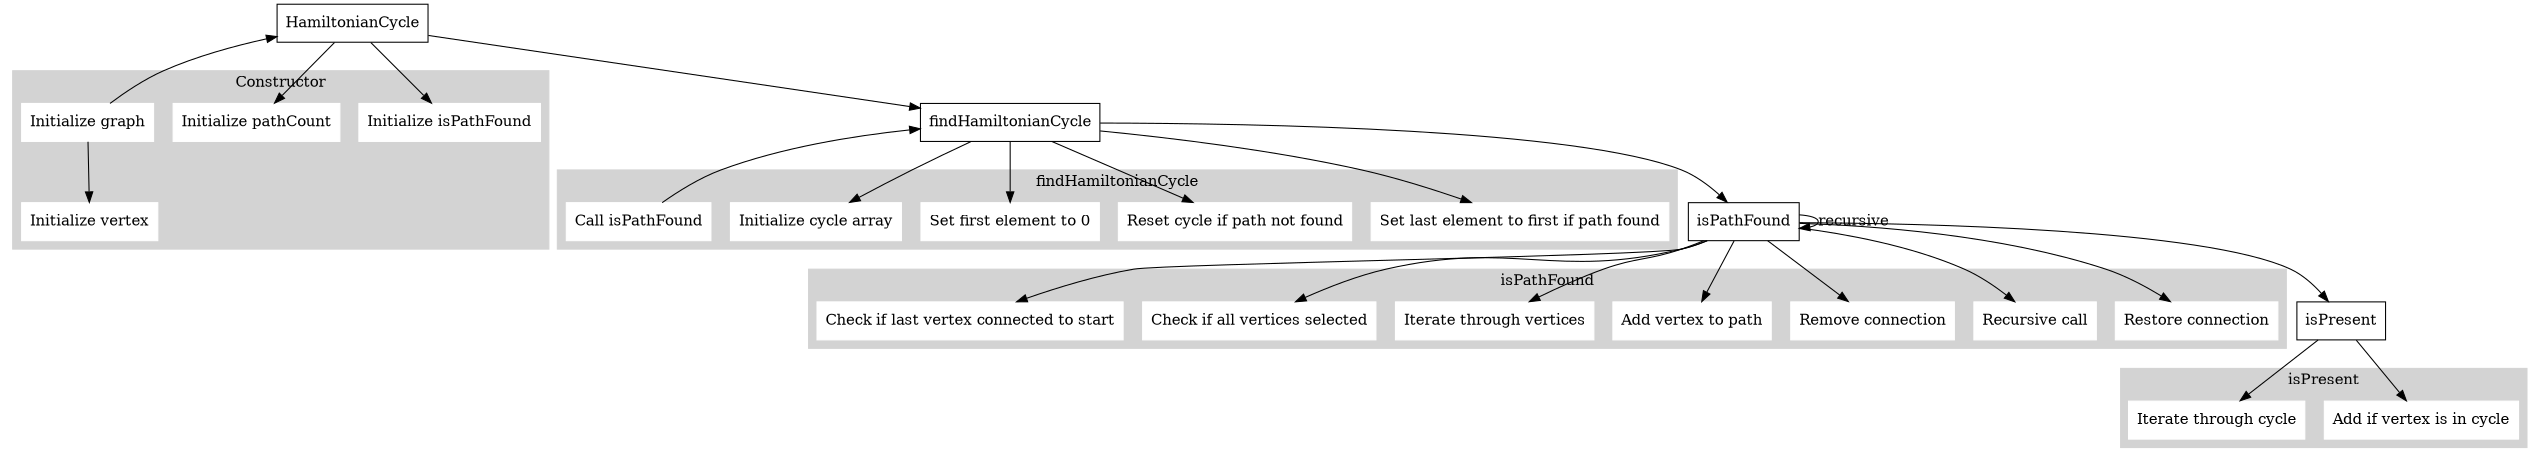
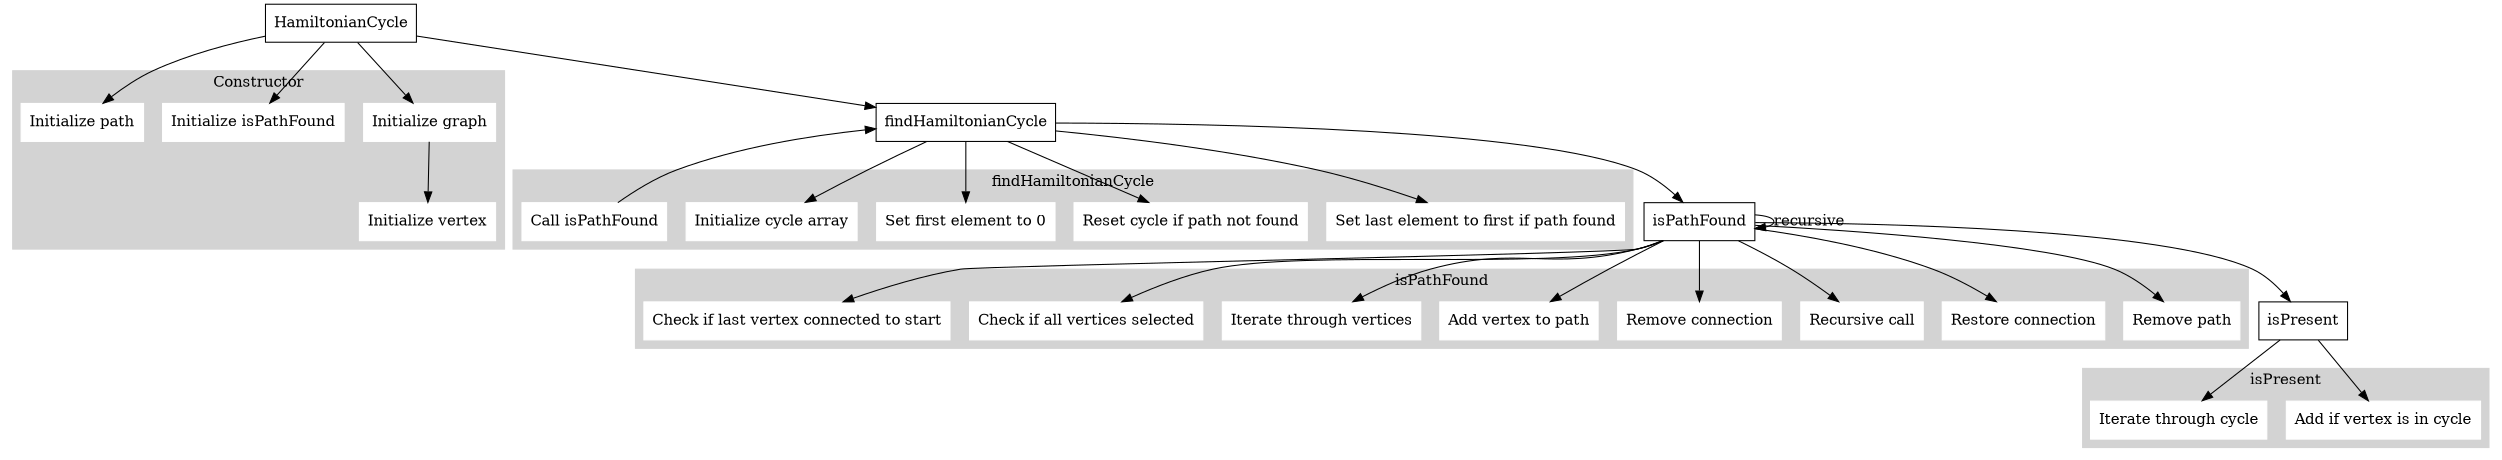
edge "Initialize graph" -> "HamiltonianCycle": reversed
node "Initialize pathCount": label "Initialize pathCount" -> "Initialize path"
node "Remove path": added
